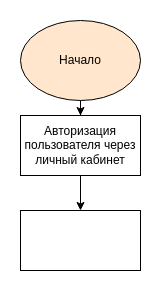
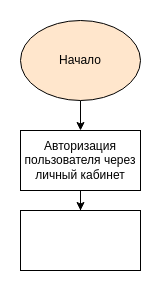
node "Авторизация пользователя через личный кабинет": moved (81, 146) -> (81, 161)
